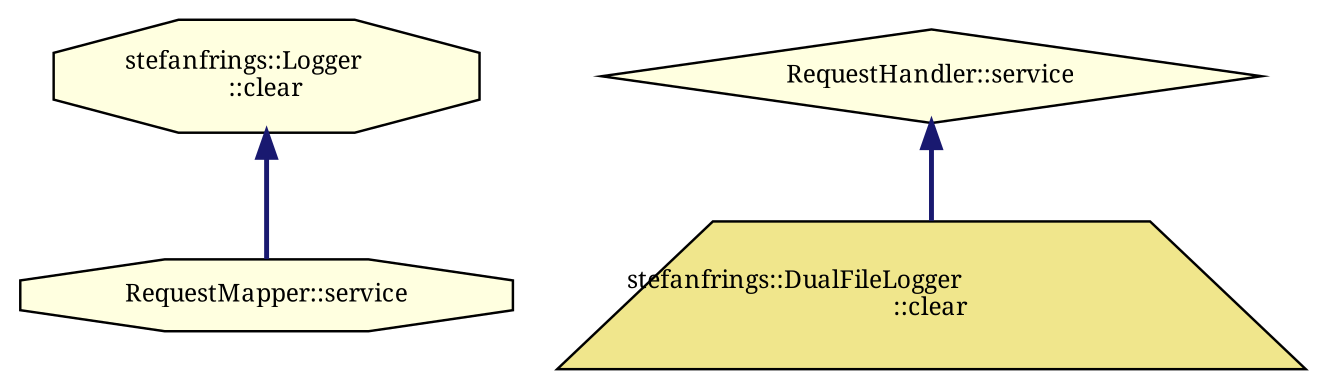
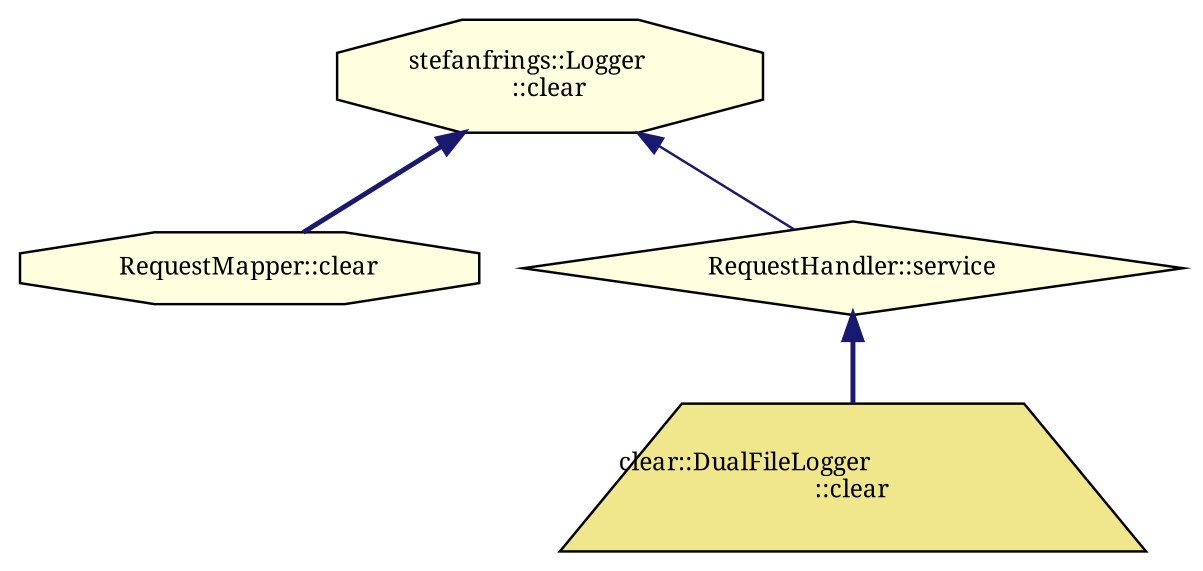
edge "RequestHandler::service" -> "stefanfrings::Logger ::clear": added
node "RequestMapper::service": label "RequestMapper::service" -> "RequestMapper::clear"
node "stefanfrings::DualFileLogger ::clear": label "stefanfrings::DualFileLogger ::clear" -> "clear::DualFileLogger ::clear"
